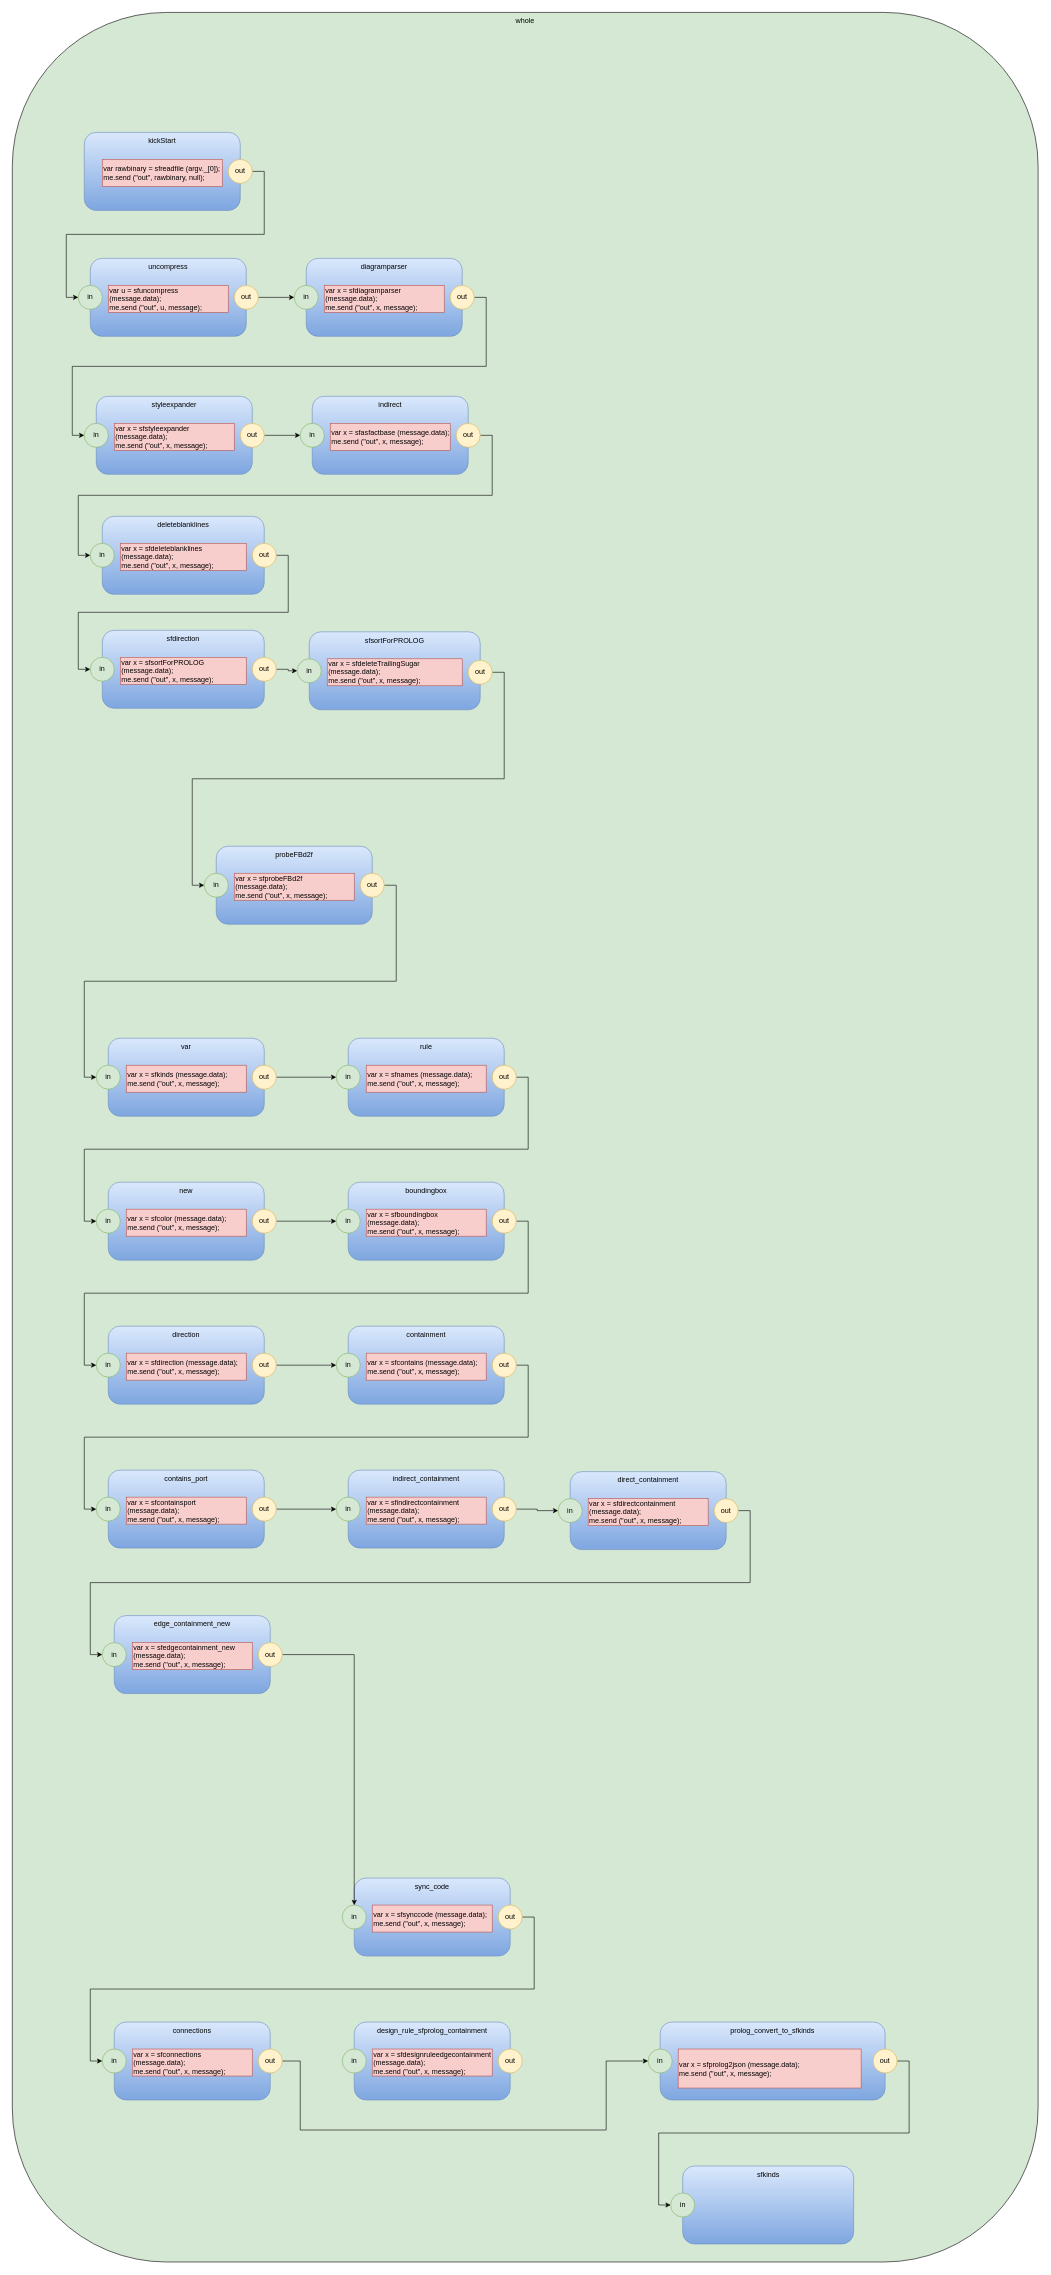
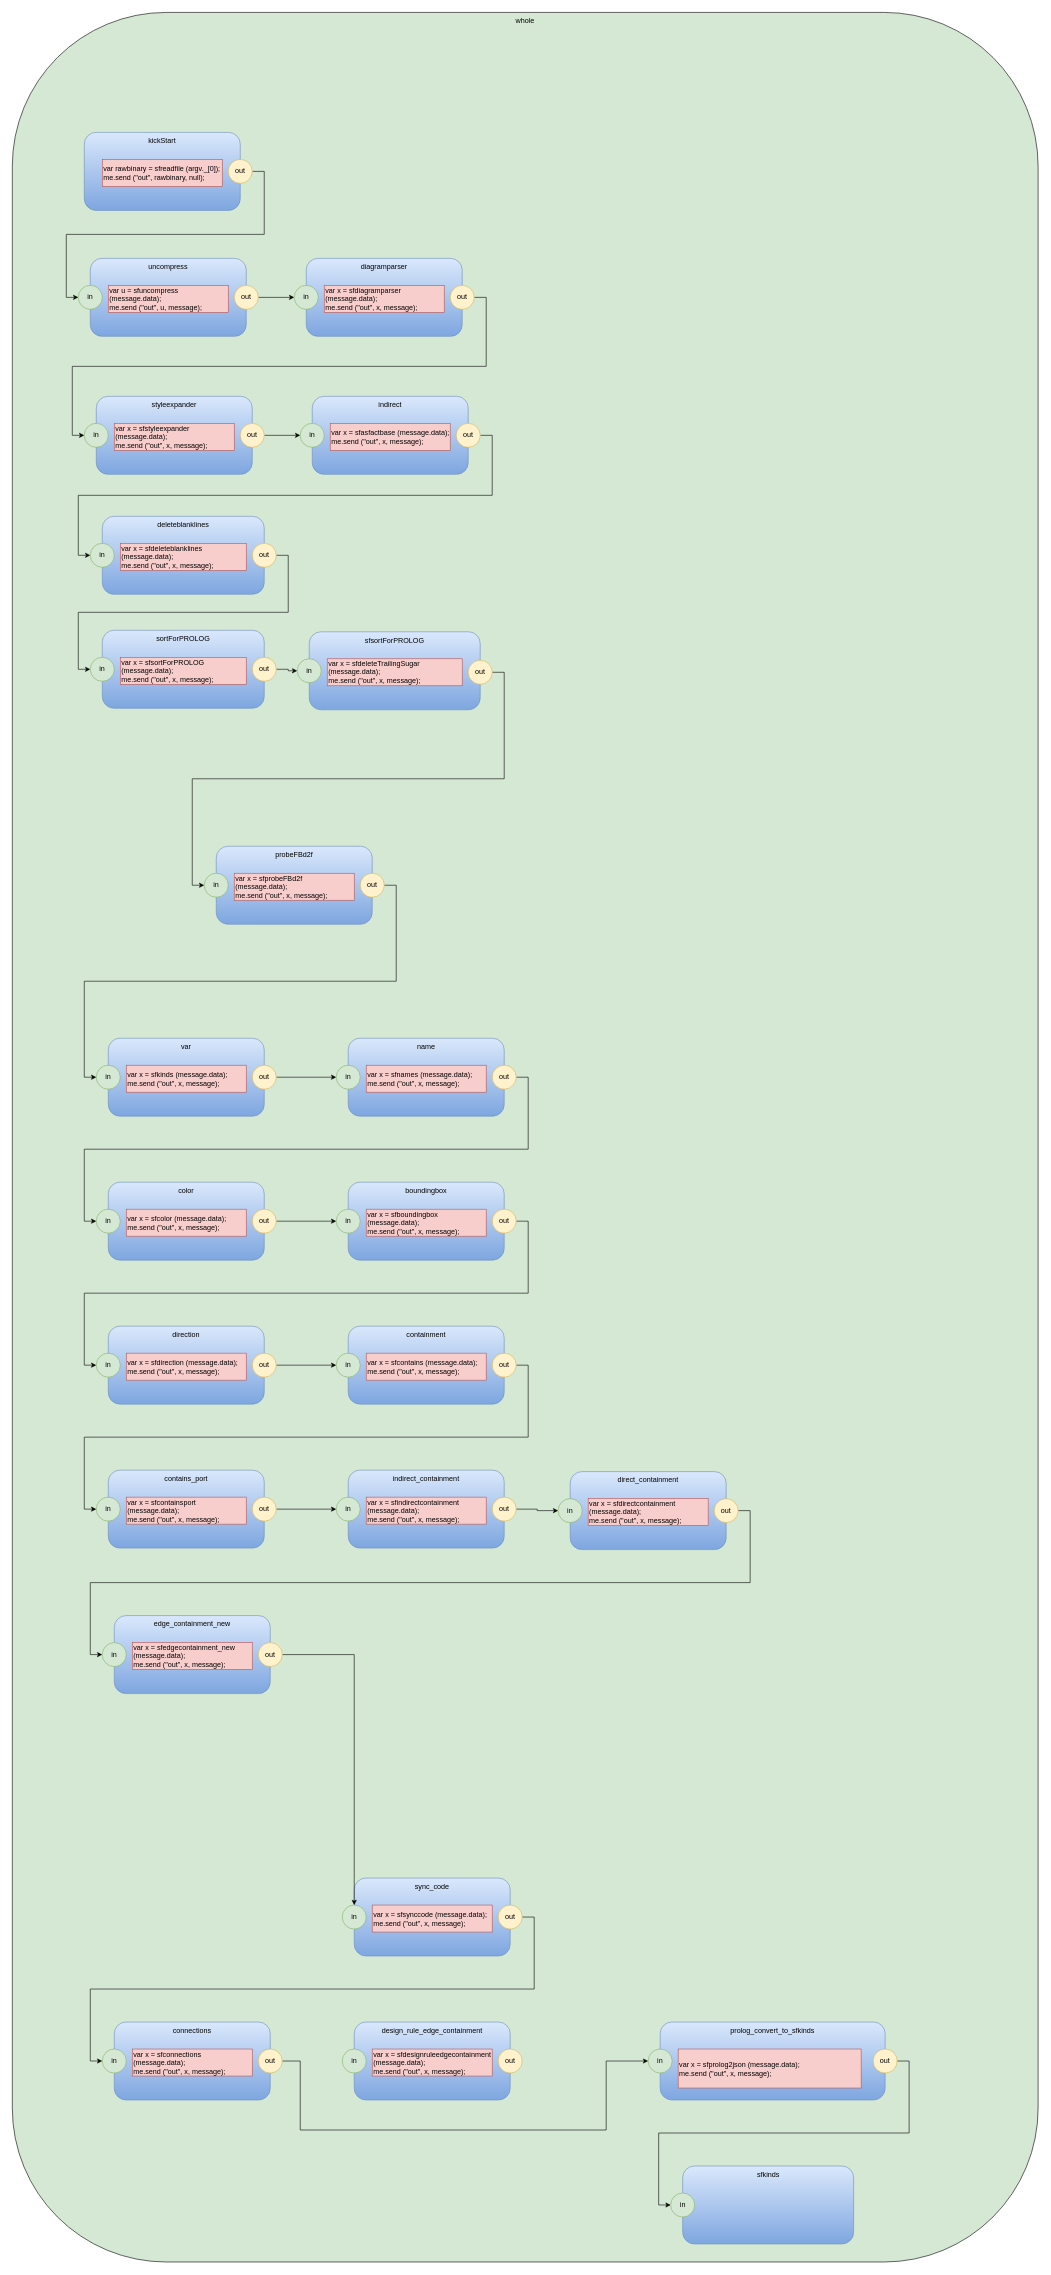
node "sfdirection": label "sfdirection" -> "sortForPROLOG"
node "rule": label "rule" -> "name"
node "new": label "new" -> "color"
node "design_rule_sfprolog_containment": label "design_rule_sfprolog_containment" -> "design_rule_edge_containment"
